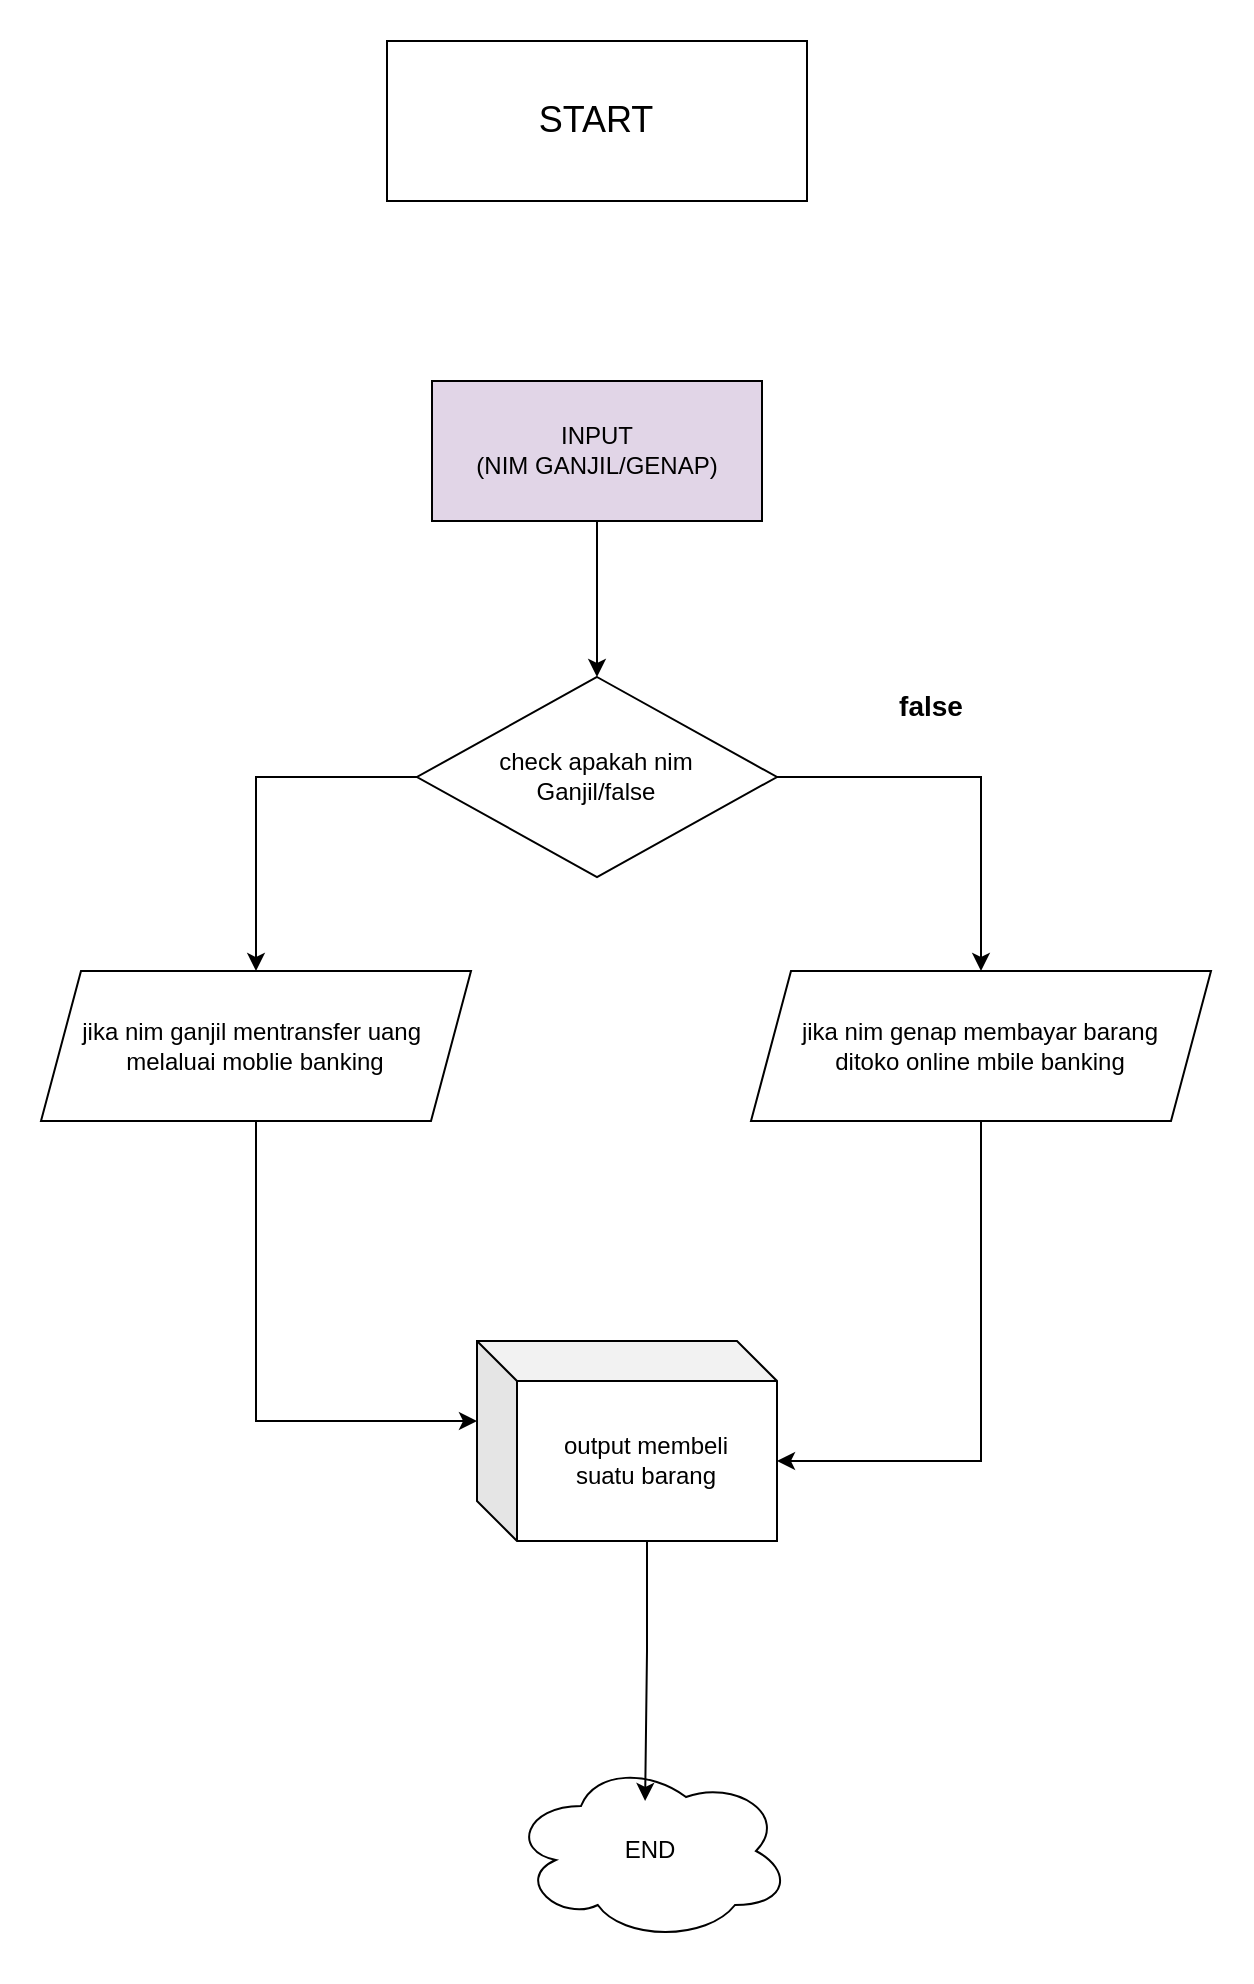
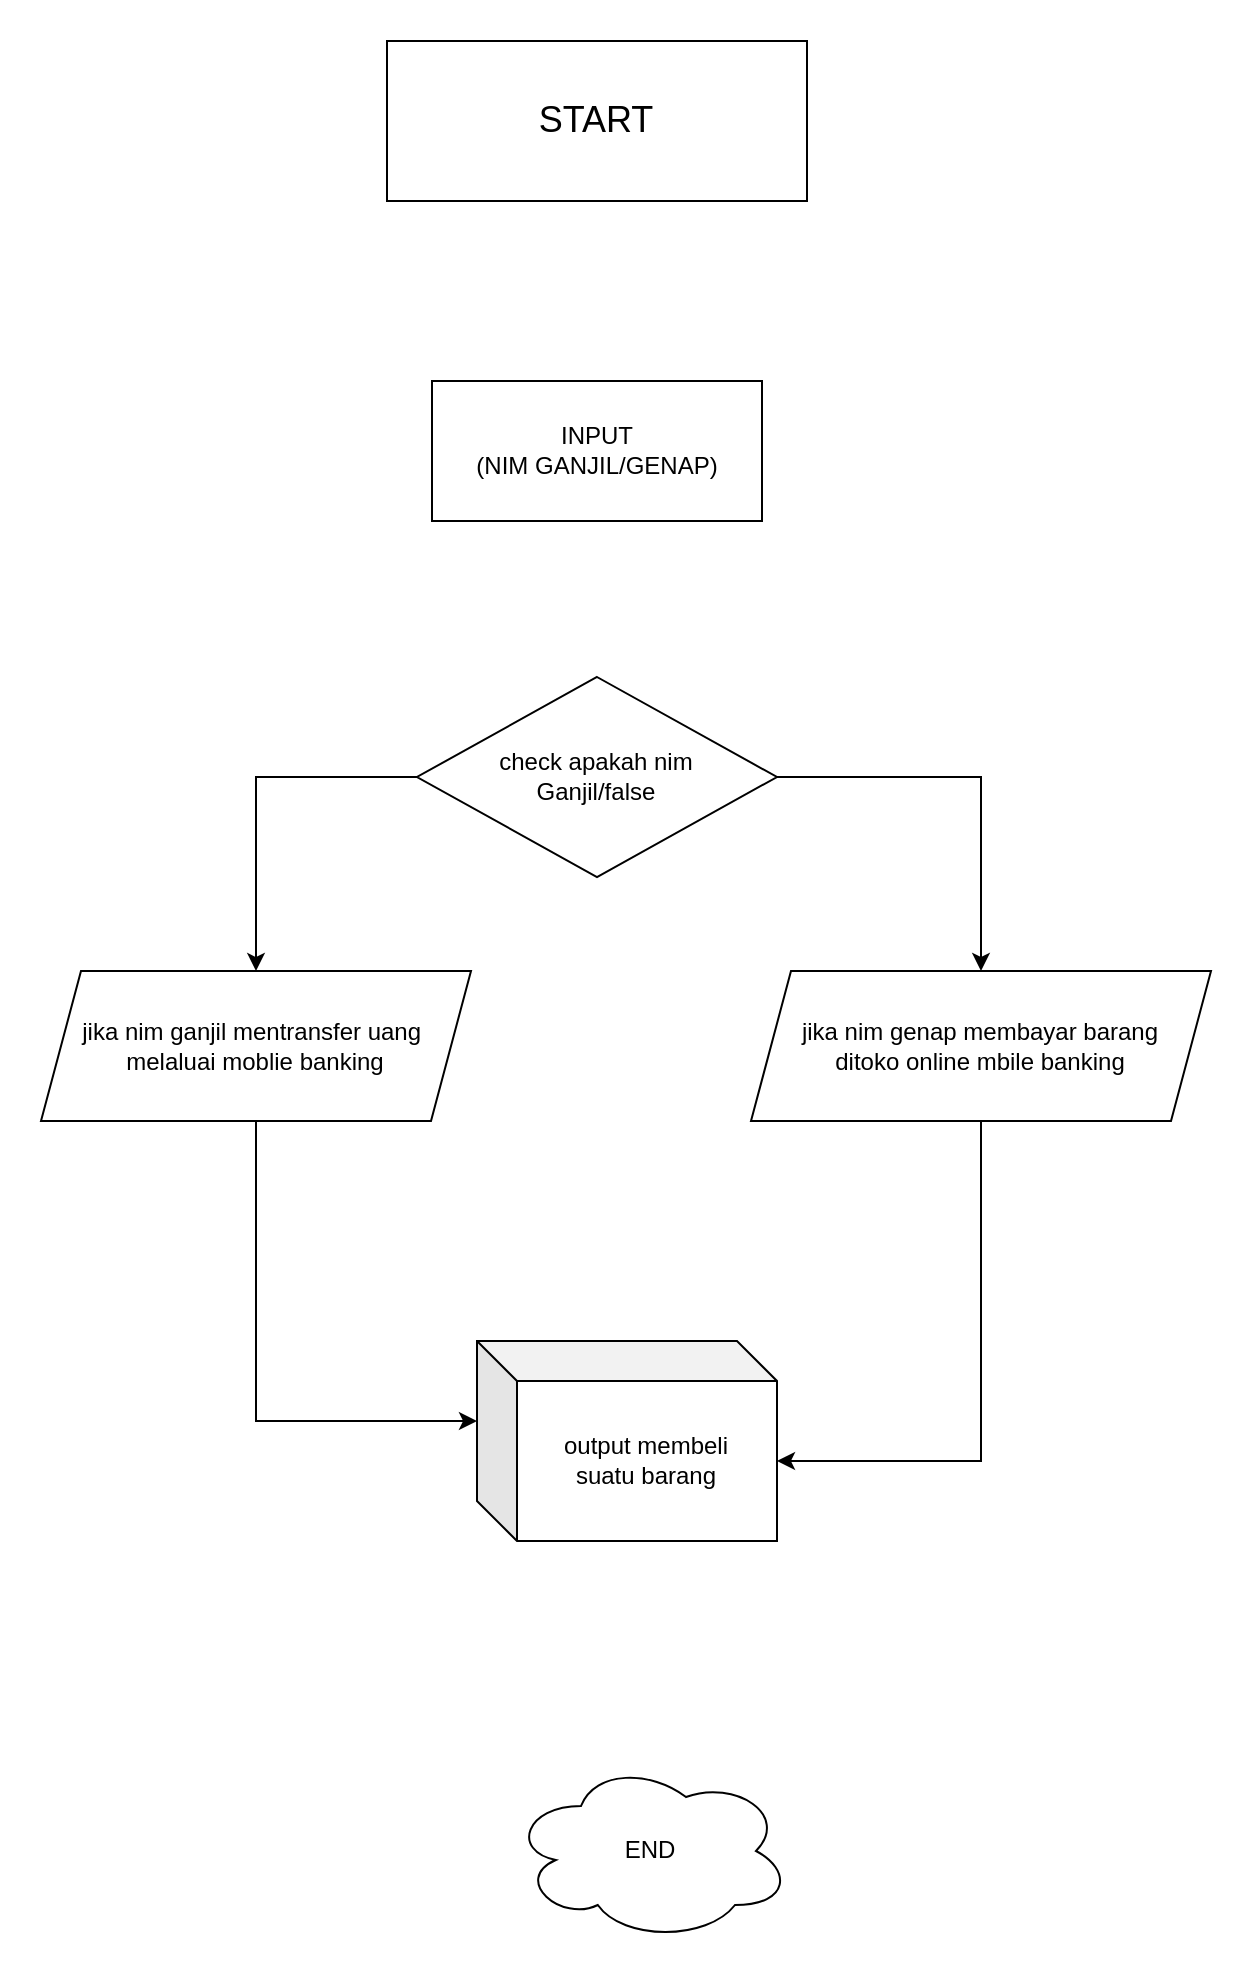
node "INPUT (NIM GANJIL/GENAP)": fillcolor #e1d5e7 -> #ffffff
edge "INPUT (NIM GANJIL/GENAP)" -> "check apakah nim Ganjil/false": removed
node "false": removed
edge "output membeli suatu barang" -> "END": removed
